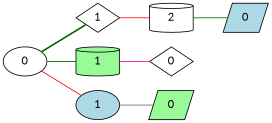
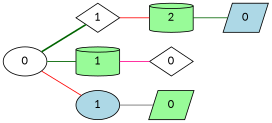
node "2": fillcolor white -> palegreen
